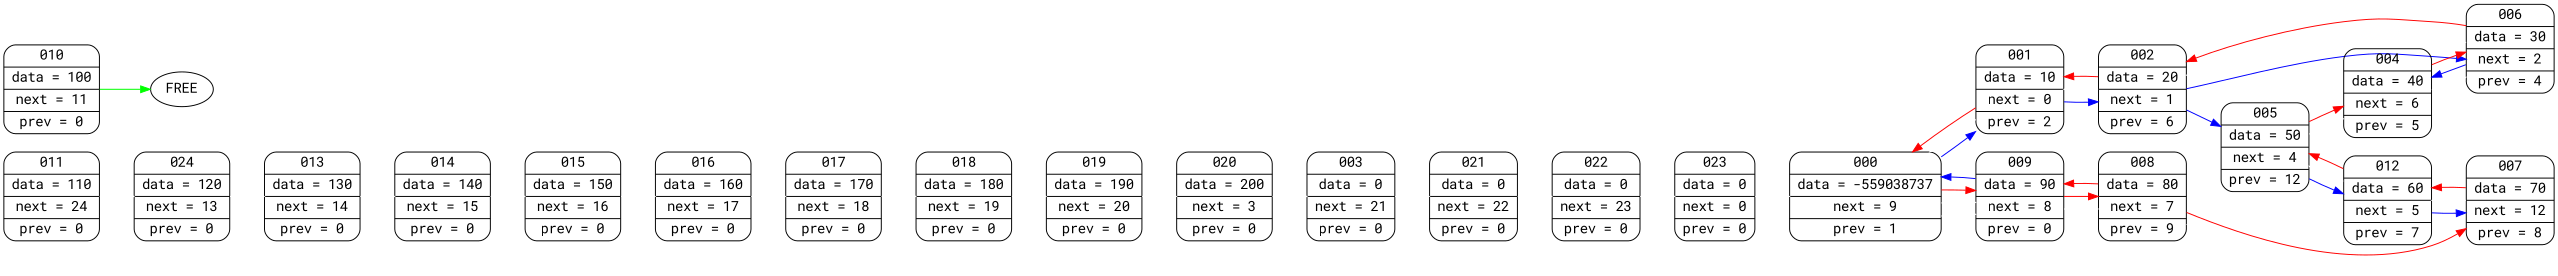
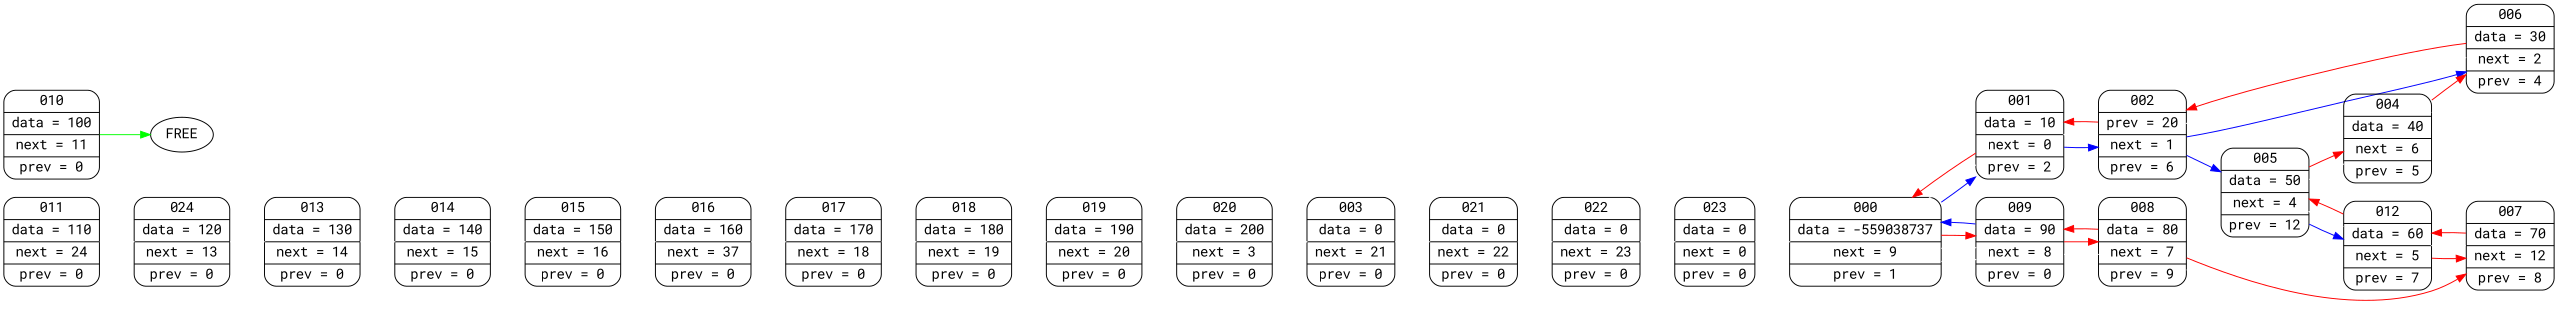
edge "006" -> "004": removed
node "002": text "data = 20" -> "prev = 20"
node "016": text "next = 17" -> "next = 37"
edge "012" -> "007": color blue -> red
